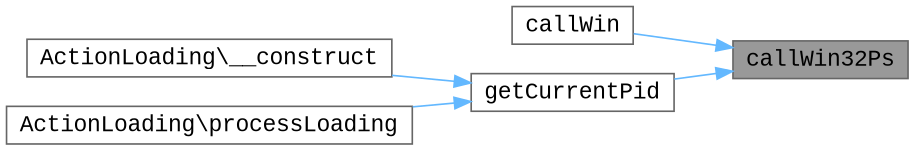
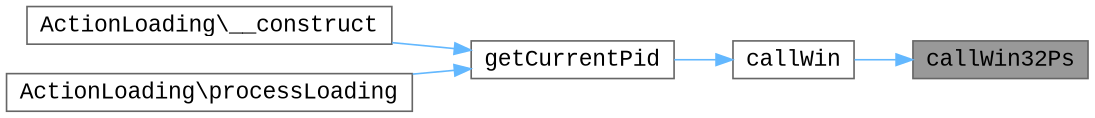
edge "getCurrentPid" -> "callWin32Ps": now "getCurrentPid" -> "callWin"
